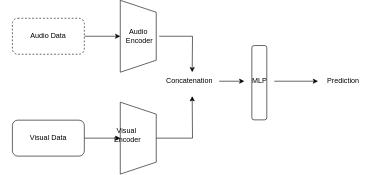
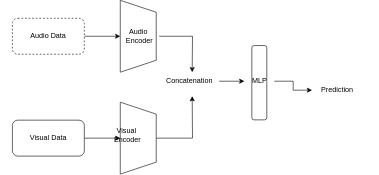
node "Prediction": moved (342, 81) -> (336, 90)
